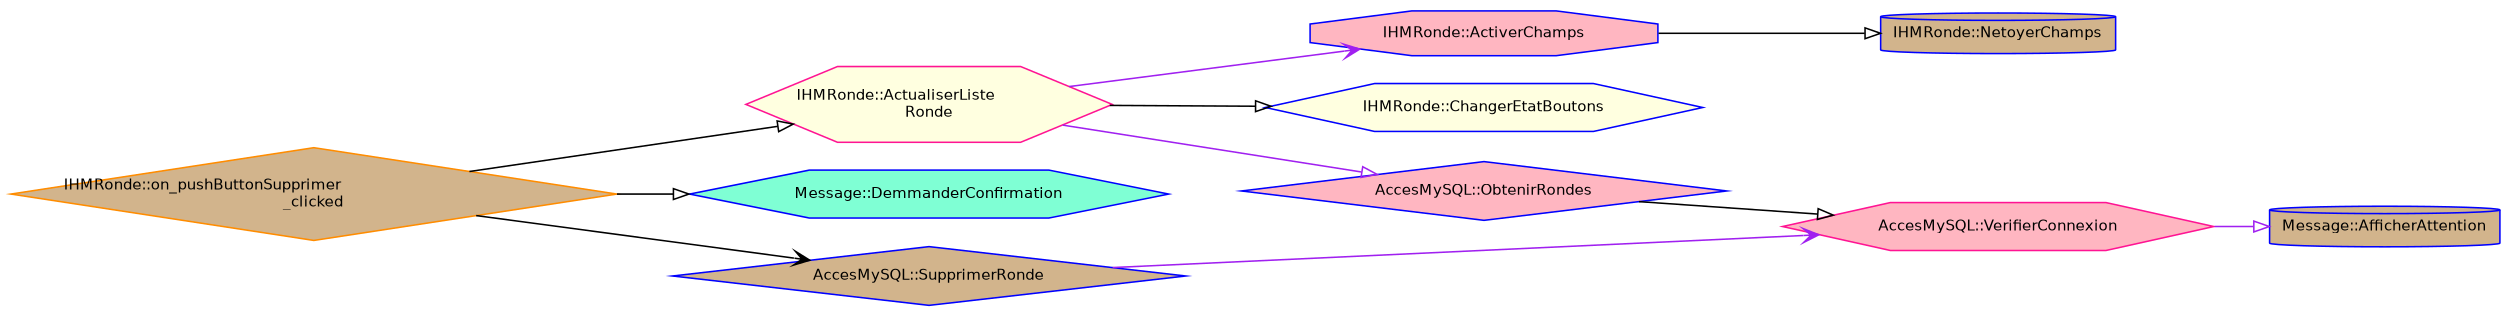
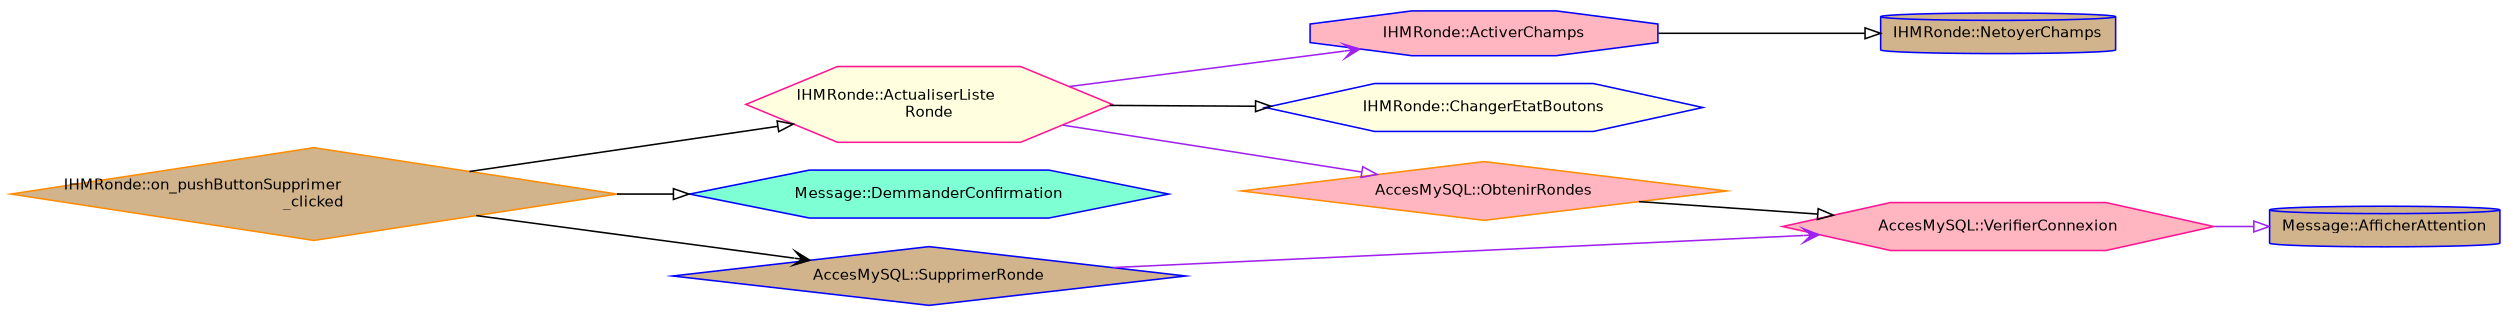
node "AccesMySQL::ObtenirRondes": color blue -> darkorange
